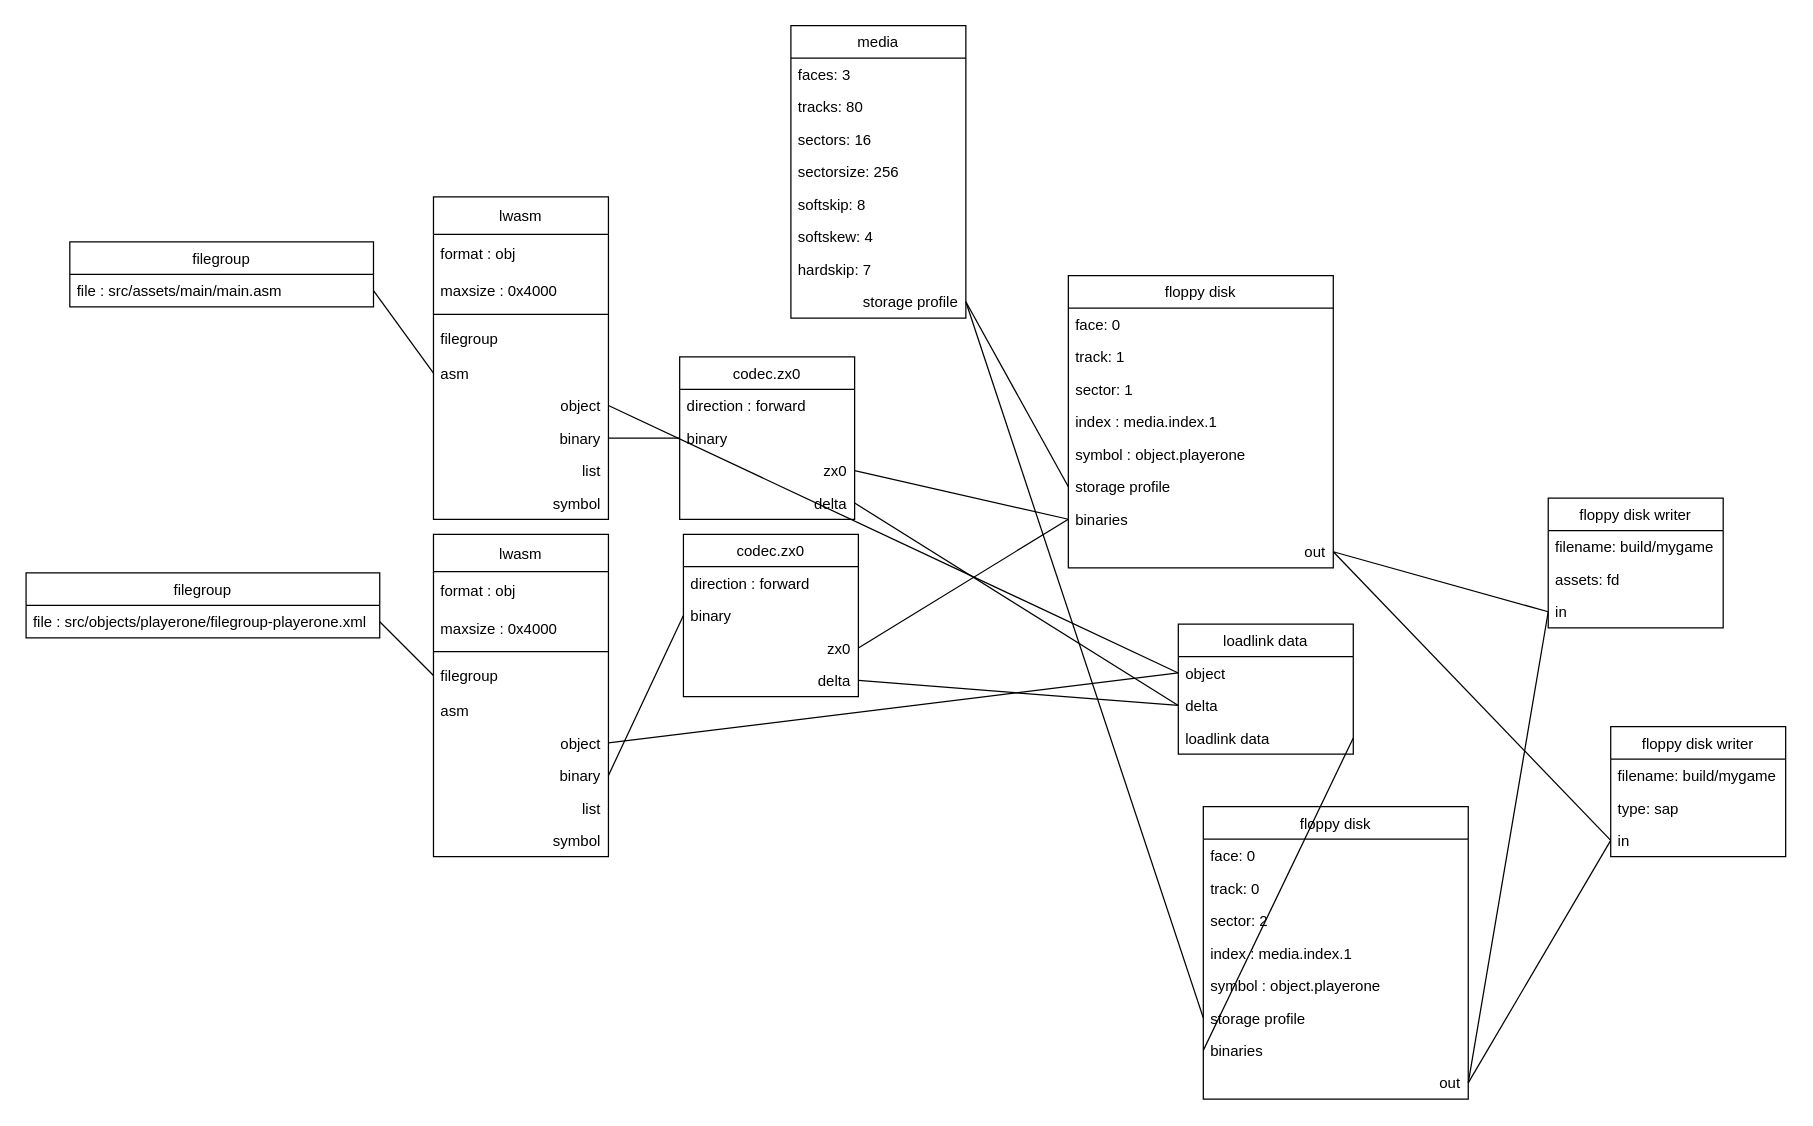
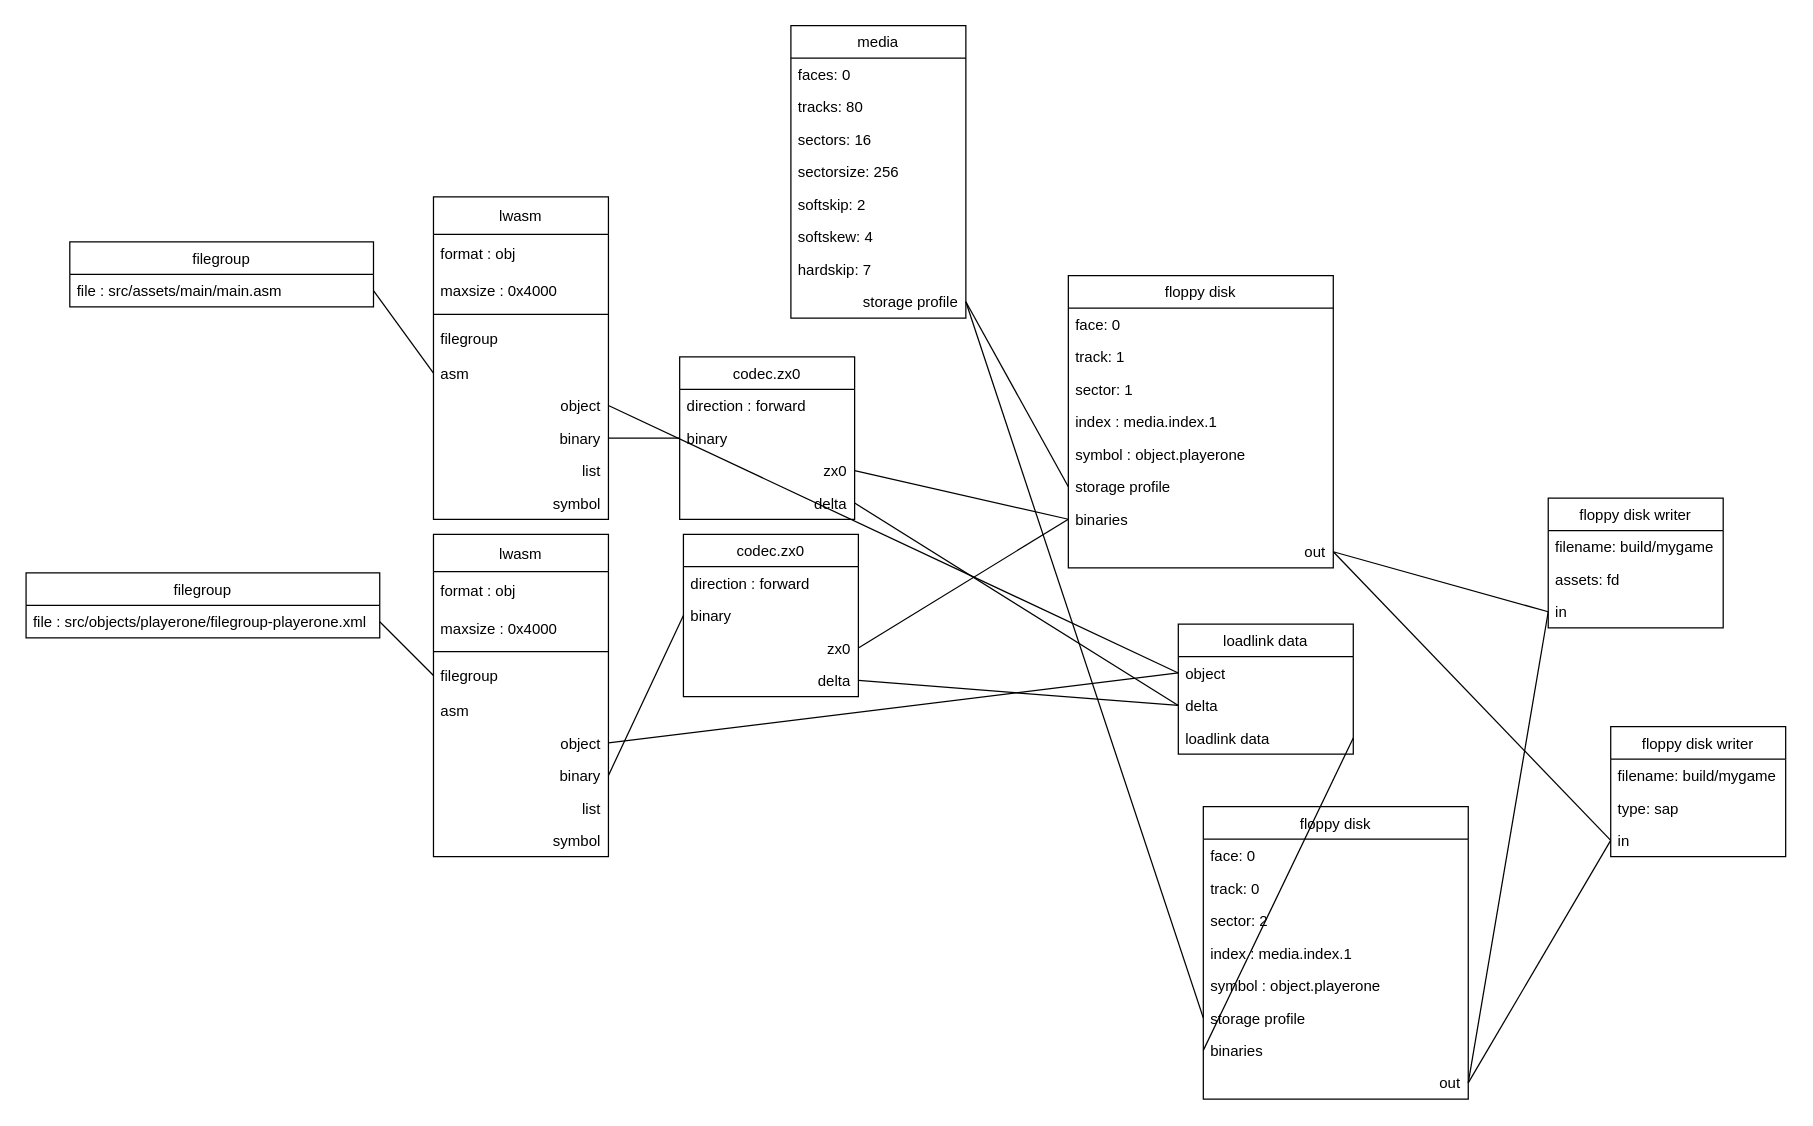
node "faces: 3": label "faces: 3" -> "faces: 0"
node "softskip: 8": label "softskip: 8" -> "softskip: 2"
